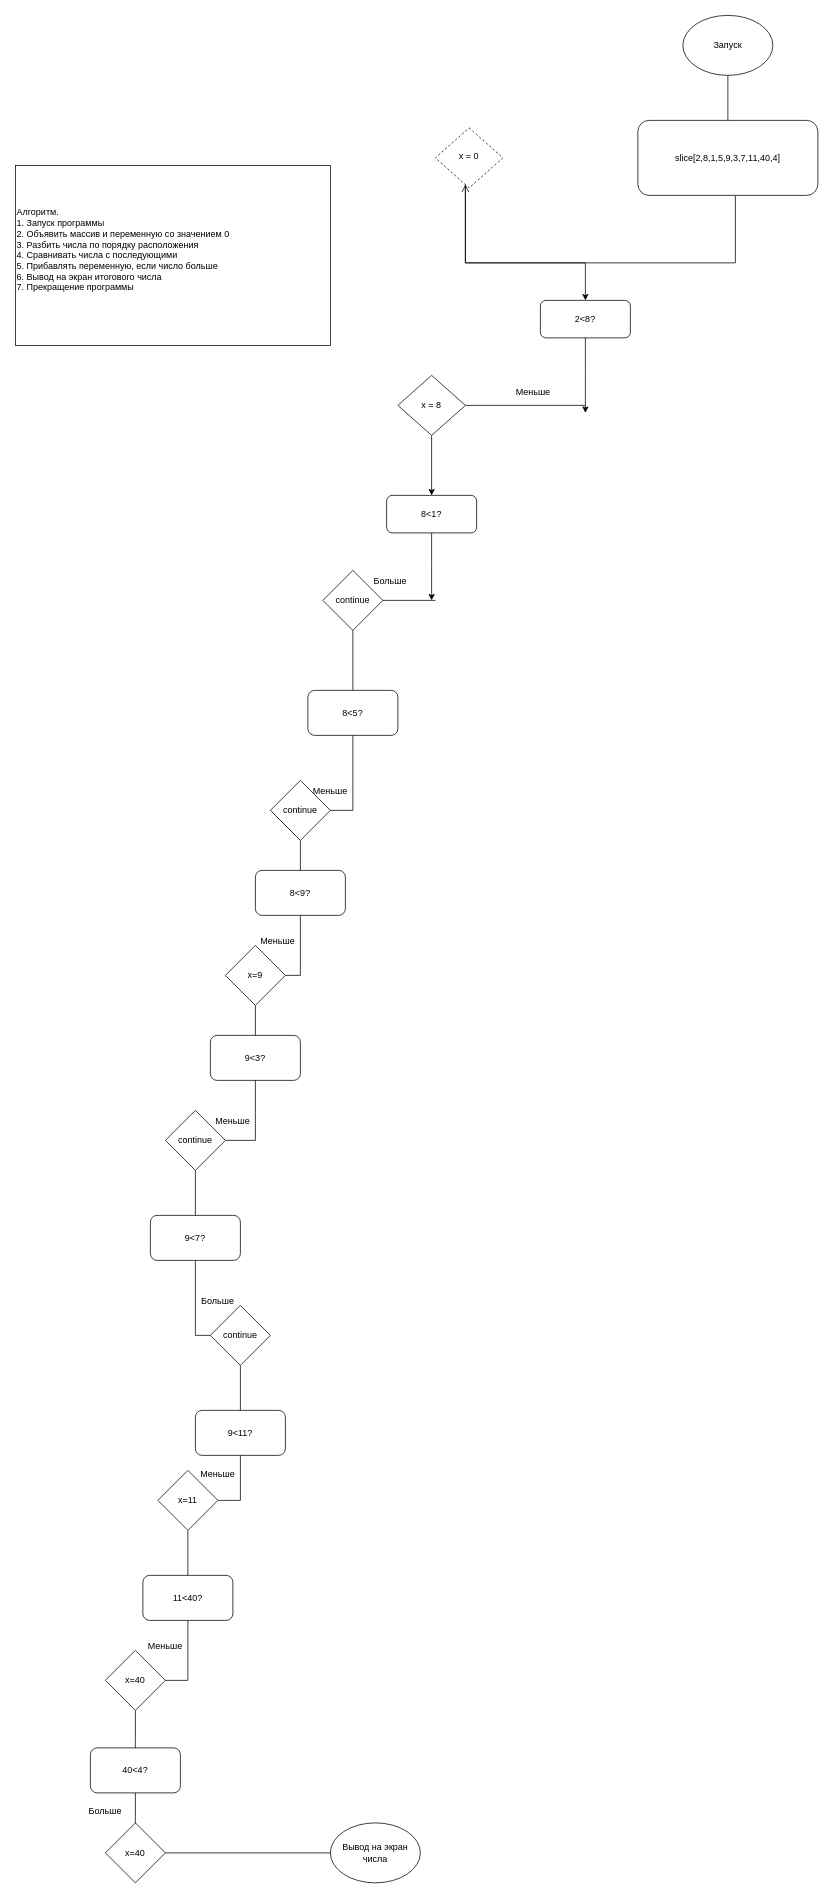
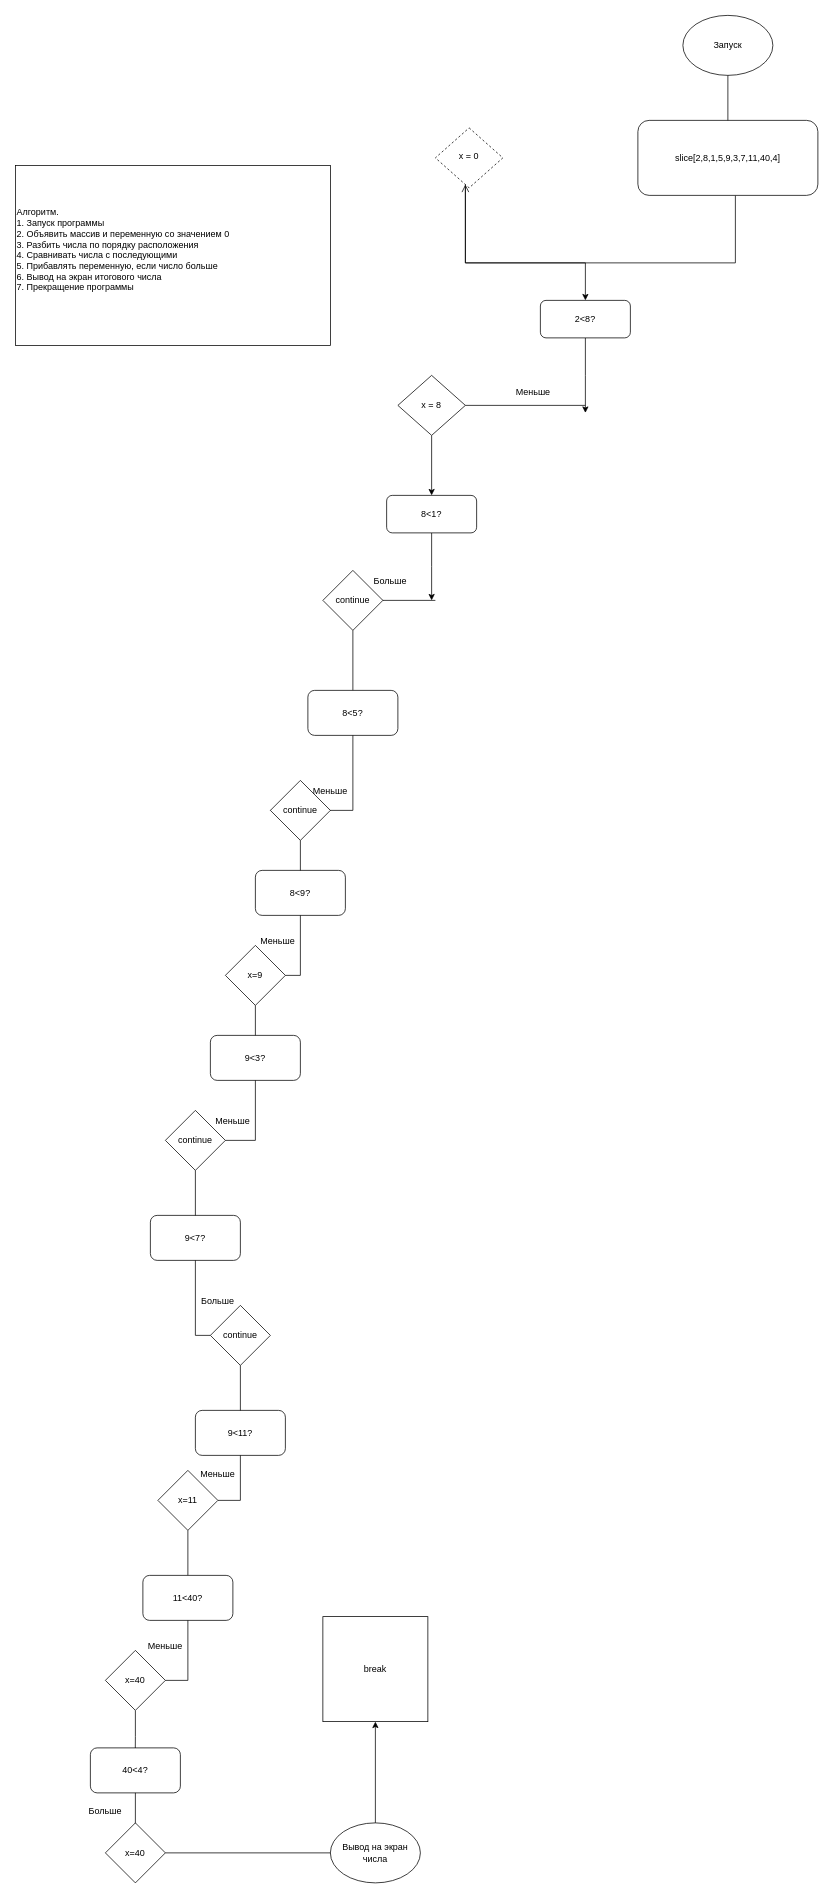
node "break": added
edge "Вывод на экран числа" -> "break": added
